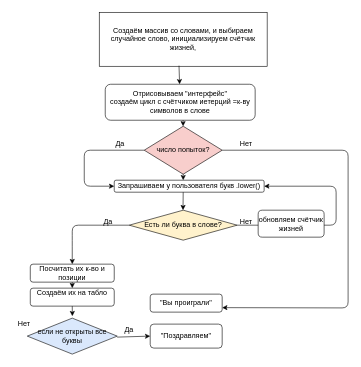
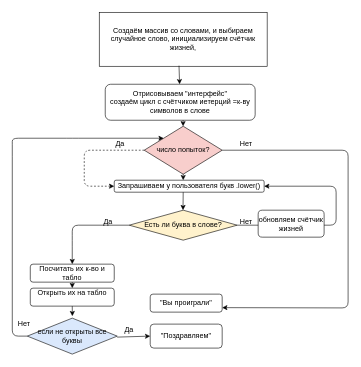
edge "если не открыты все буквы" -> "число попыток?": added
edge "число попыток?" -> "Запрашиваем у пользователя букв .lower()": style solid -> dashed
node "Посчитать их к-во и позиции": label "Посчитать их к-во и позиции" -> "Посчитать их к-во и табло"
node "Создаём их на табло": label "Создаём их на табло" -> "Открыть их на табло"
